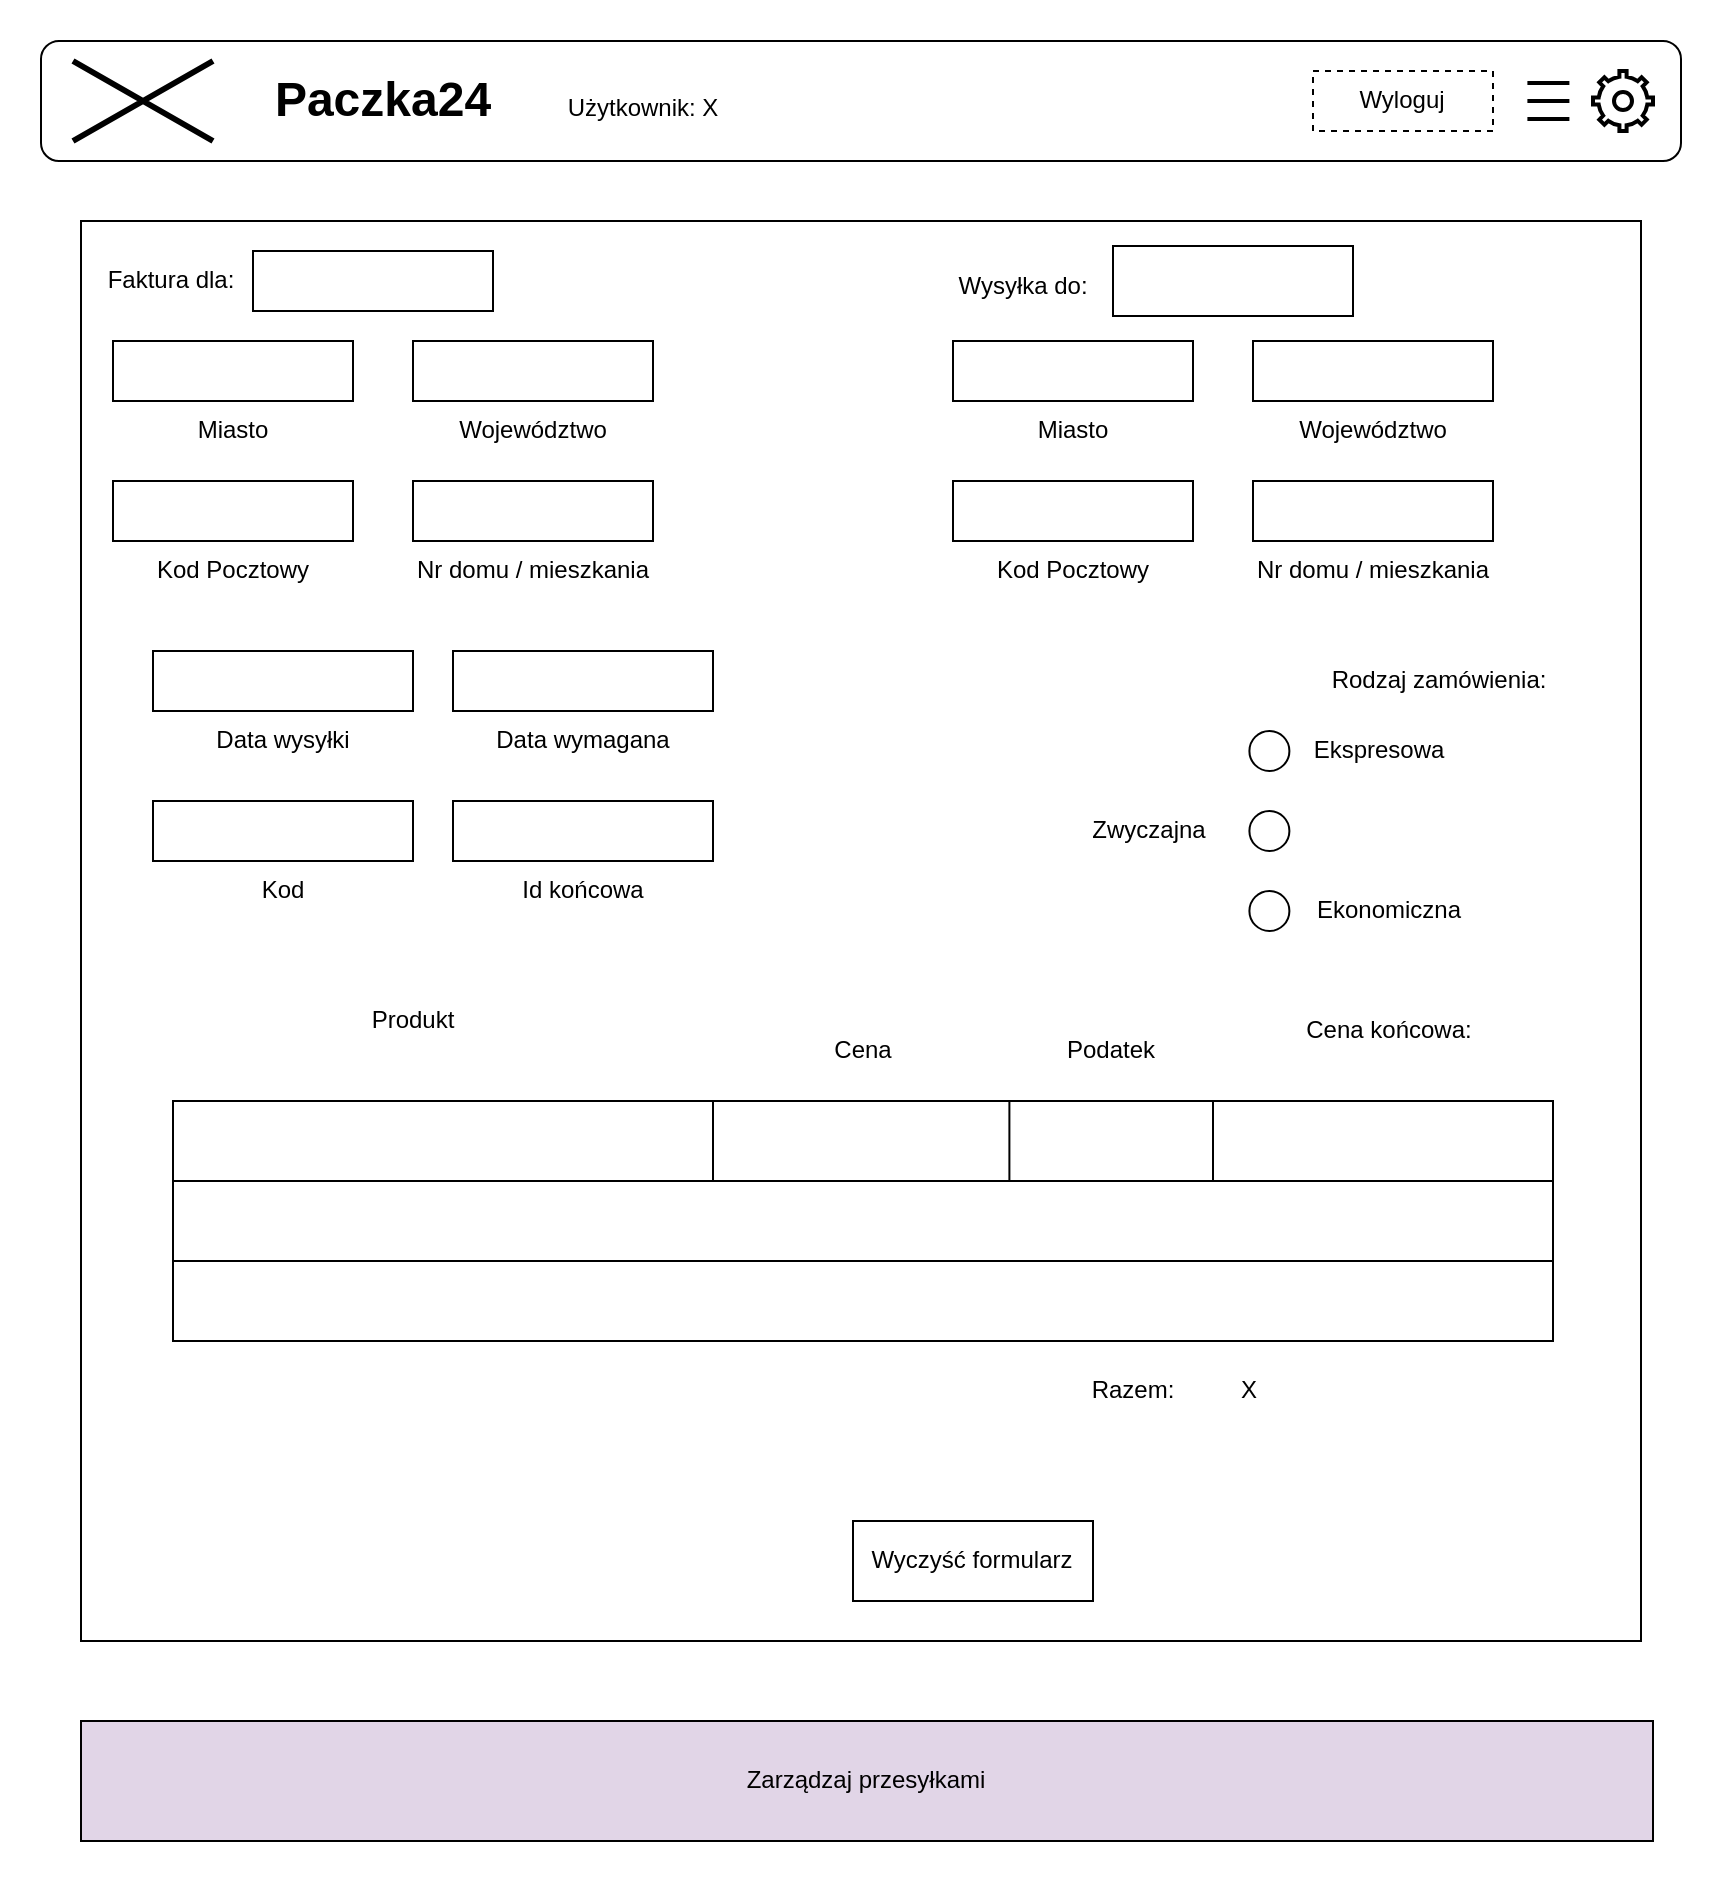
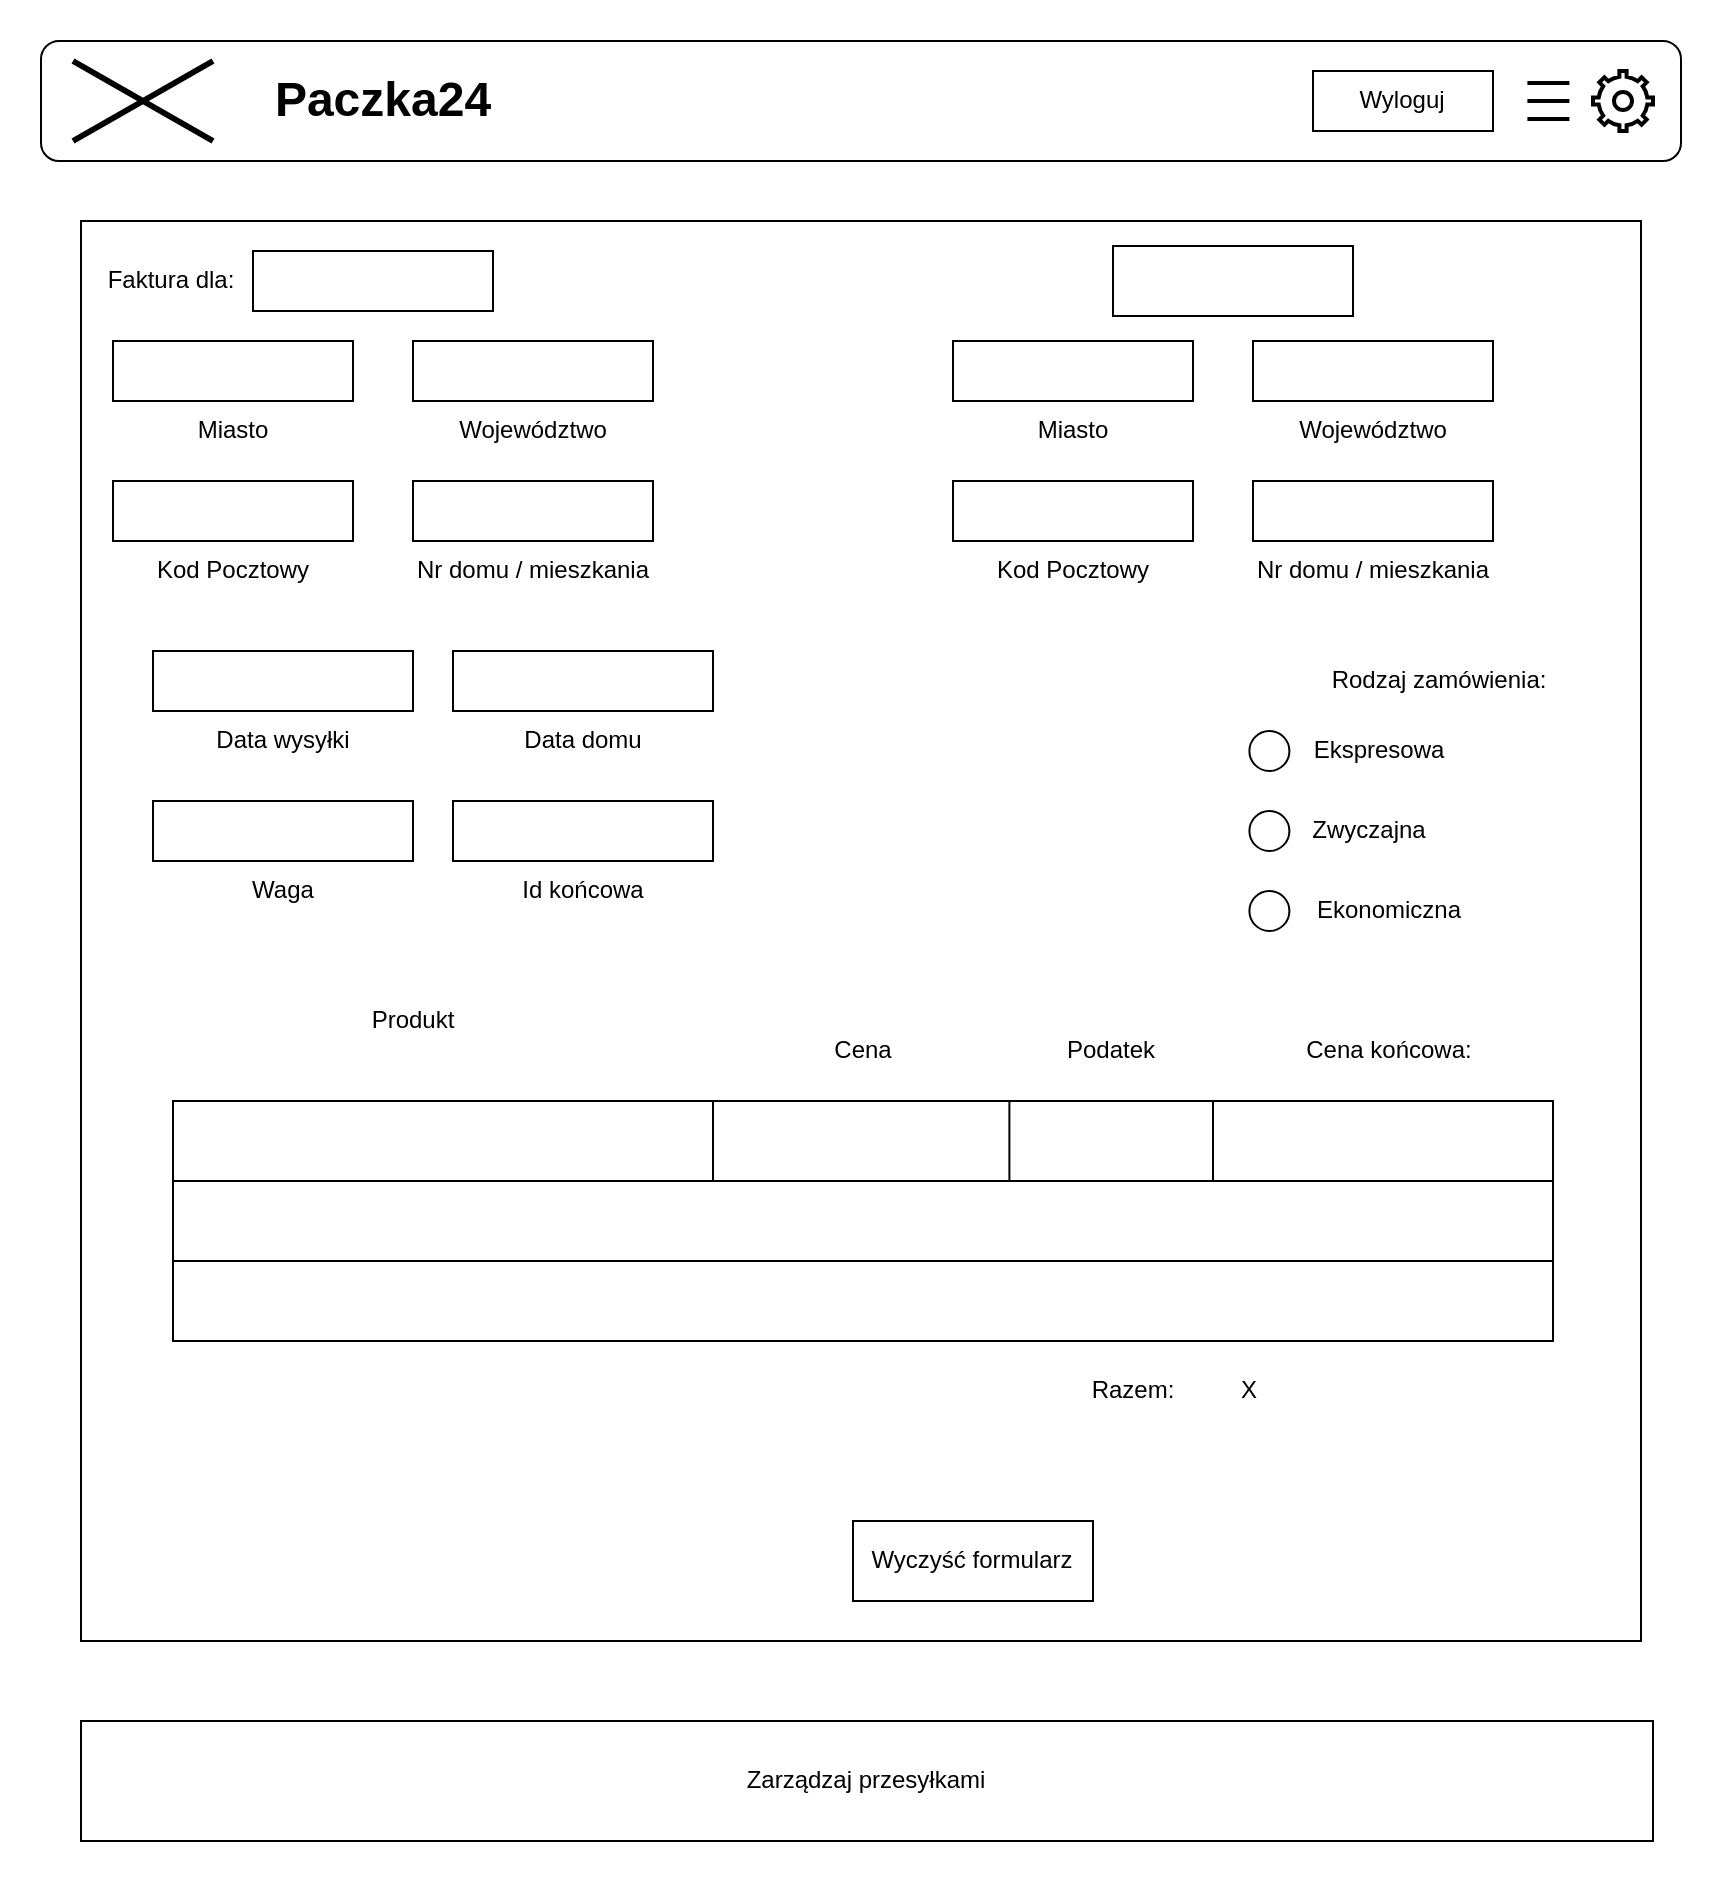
node "Wyloguj": style dashed -> solid
node "Użytkownik: X": removed
node "Wysyłka do:": removed
node "Data wymagana": label "Data wymagana" -> "Data domu"
node "Zwyczajna": moved (1149, 831) -> (1369, 831)
node "Kod": label "Kod" -> "Waga"
node "Cena końcowa:": moved (1389, 1031) -> (1389, 1051)
node "Zarządzaj przesyłkami": fillcolor #e1d5e7 -> #ffffff
